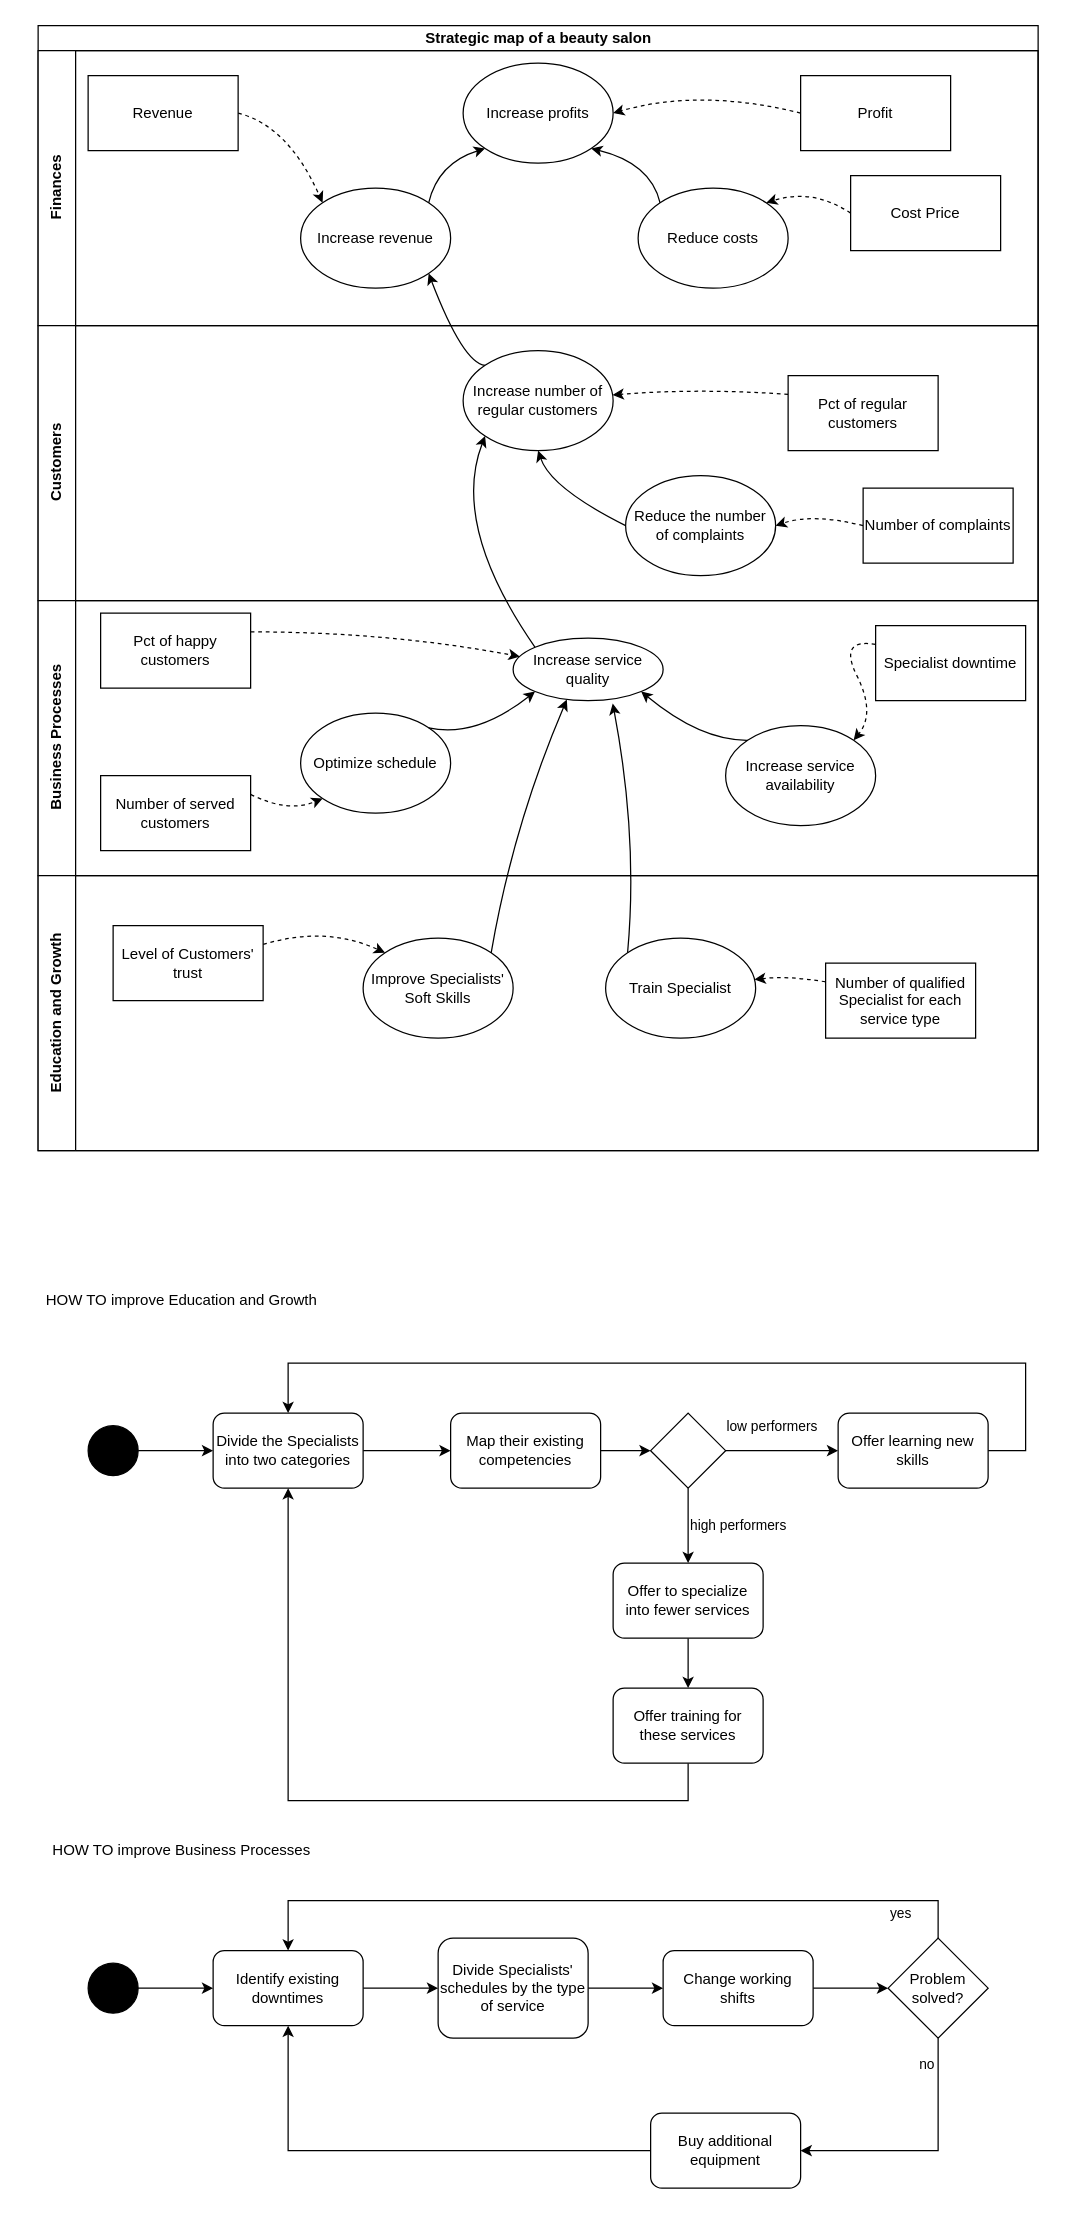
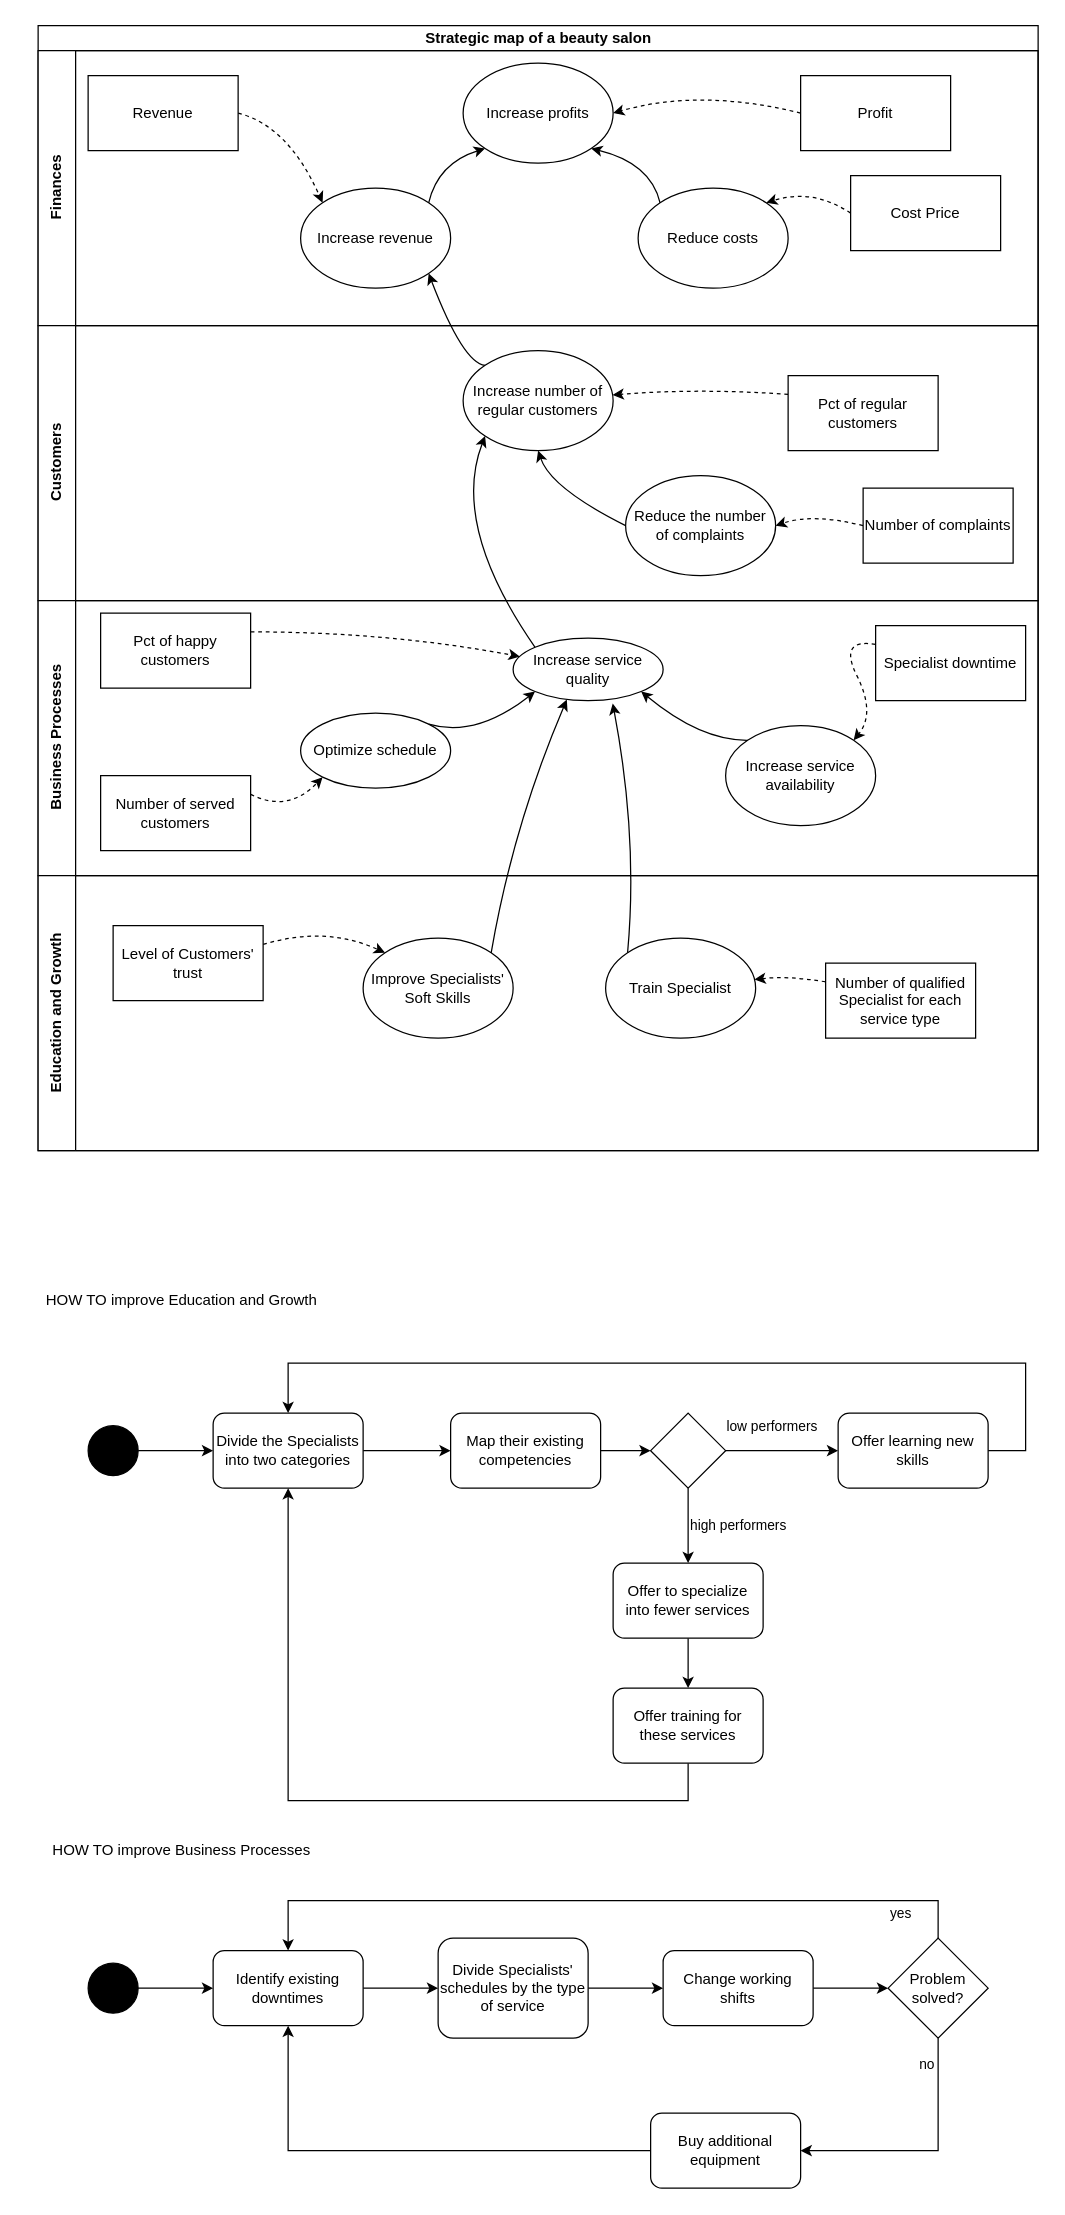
node "Optimize schedule": size 150x100 -> 150x75
